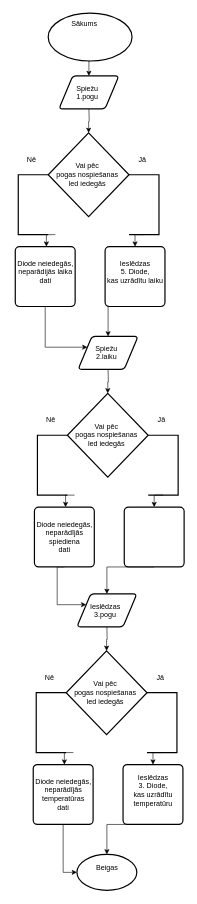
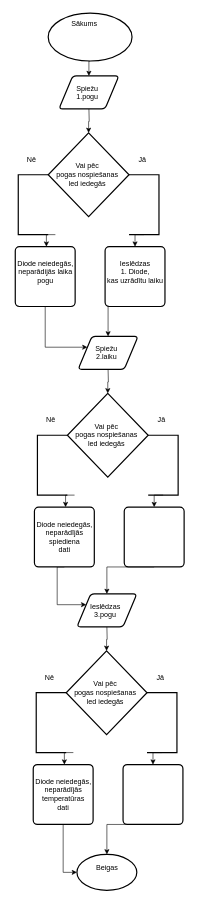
node "Diode neiedegās, neparādijās laika dati": label "Diode neiedegās, neparādijās laika dati" -> "Diode neiedegās, neparādijās laika pogu"
node "Ieslēdzas 5. Diode, kas uzrādītu laiku": label "Ieslēdzas 5. Diode, kas uzrādītu laiku" -> "Ieslēdzas 1. Diode, kas uzrādītu laiku"
node "Ieslēdzas 3. Diode, kas uzrādītu temperatūru": removed
